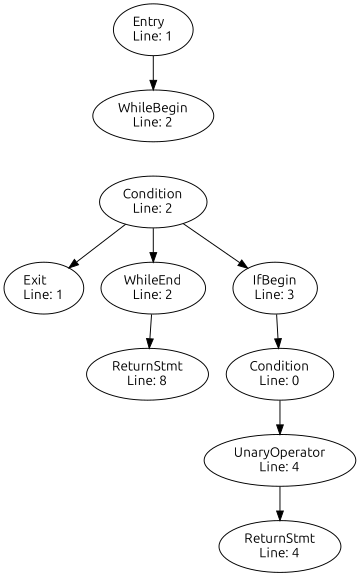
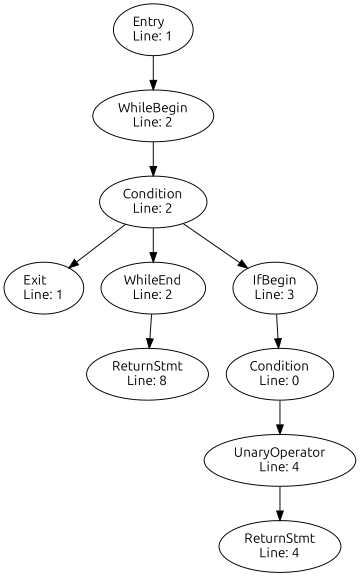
edge "WhileBegin Line: 2" -> "Condition Line: 2": added
